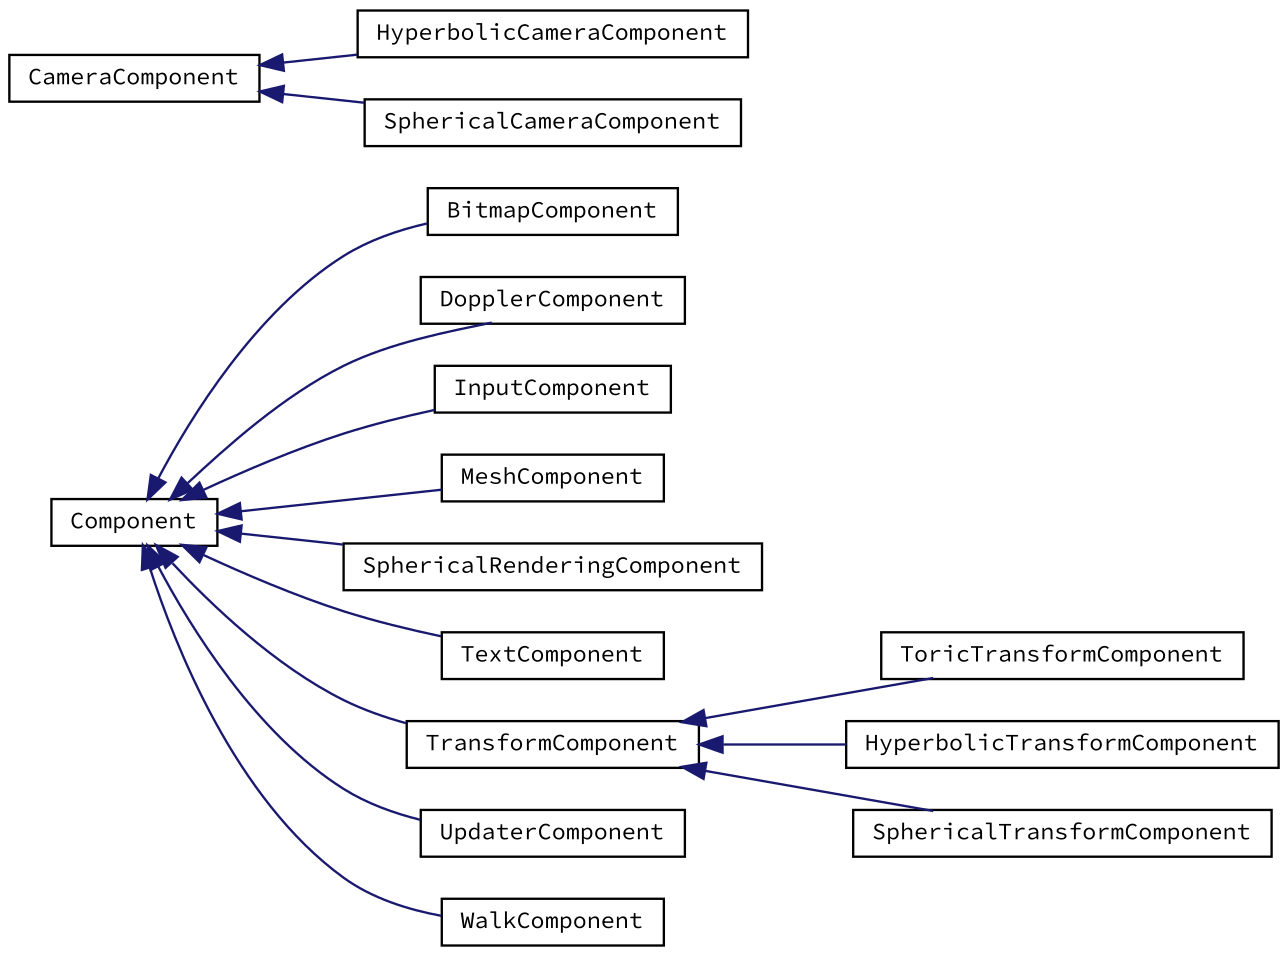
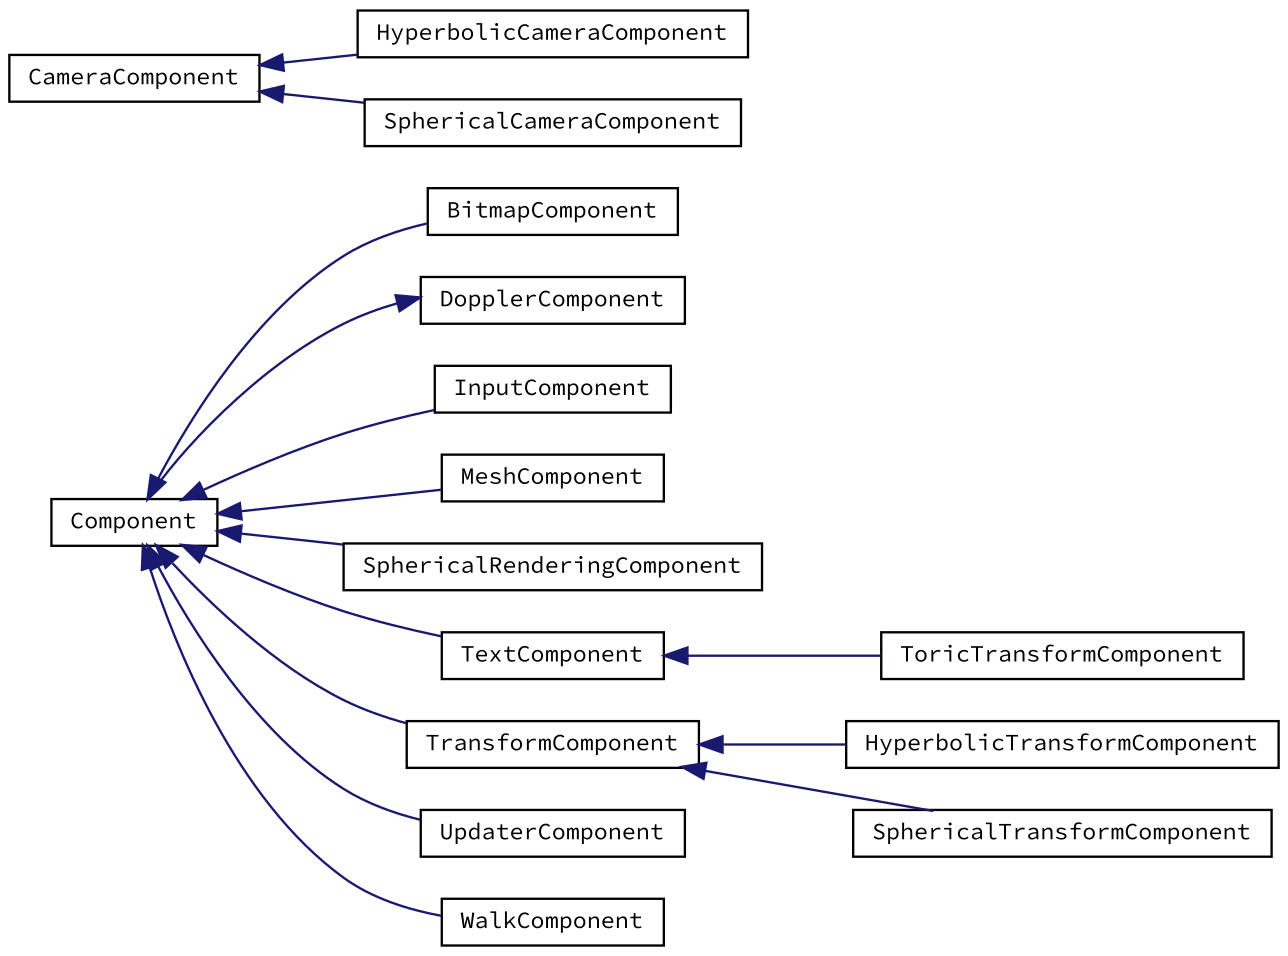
edge "DopplerComponent" -> "Component": reversed
edge "ToricTransformComponent" -> "TransformComponent": now "ToricTransformComponent" -> "TextComponent"
